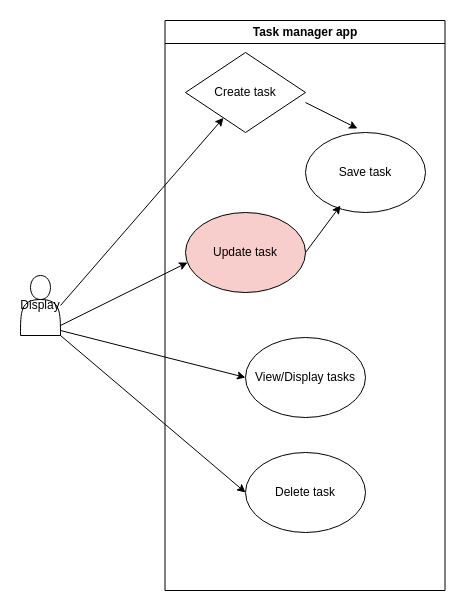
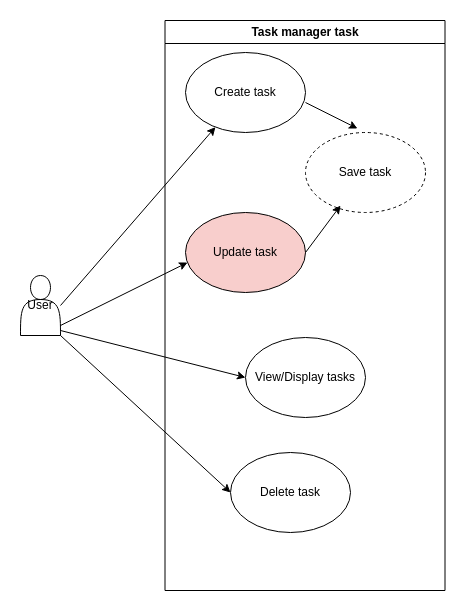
node "Task manager app": label "Task manager app" -> "Task manager task"
node "Create task": shape diamond -> ellipse
node "Save task": style solid -> dashed
node "Display": label "Display" -> "User"
node "Delete task": moved (306, 493) -> (291, 493)
